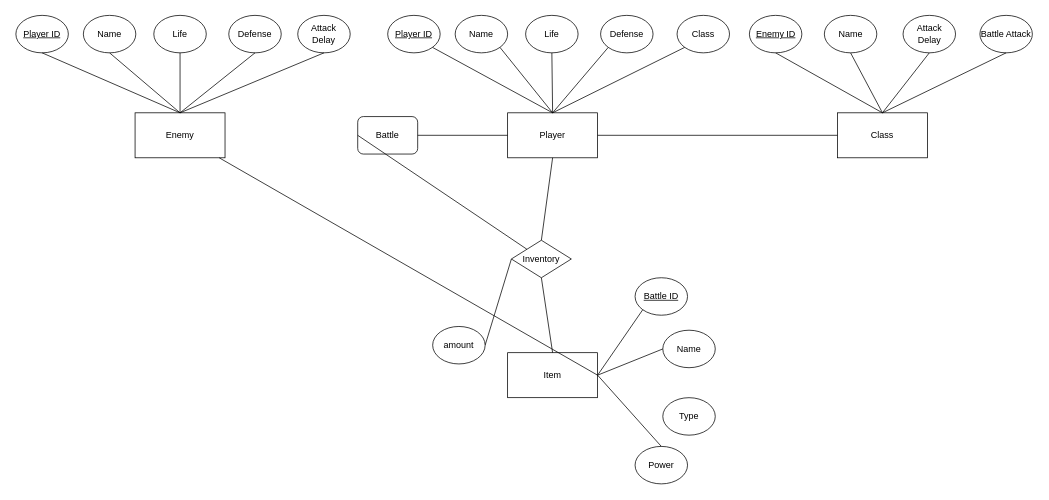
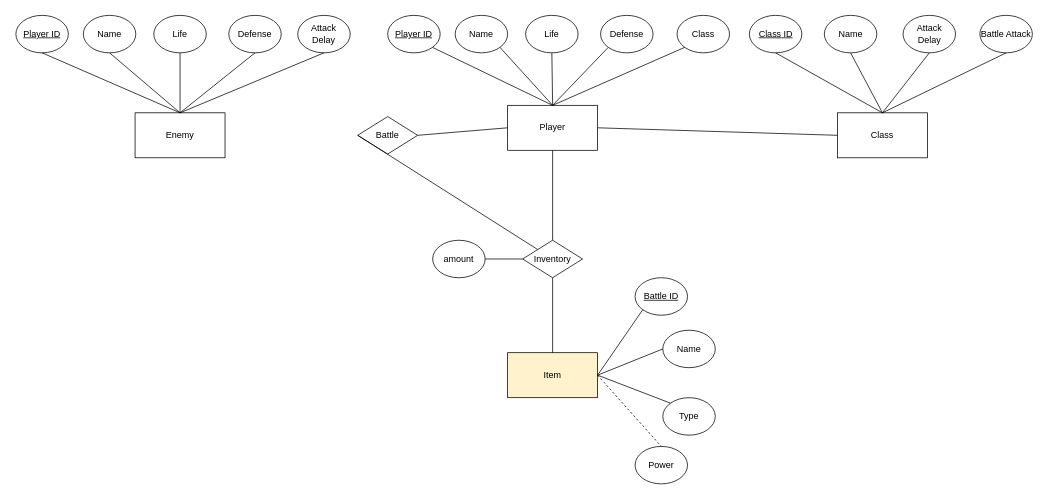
node "Enemy ID": label "Enemy ID" -> "Class ID"
node "Battle": shape rounded rectangle -> diamond
node "Player": moved (552, 135) -> (552, 128)
node "Inventory": moved (541, 259) -> (552, 259)
edge "Enemy" -- "Item": now "Type" -- "Item"
node "amount": moved (459, 345) -> (459, 259)
node "Item": fillcolor #ffffff -> #fff2cc
edge "Item" -- "Power": style solid -> dashed
